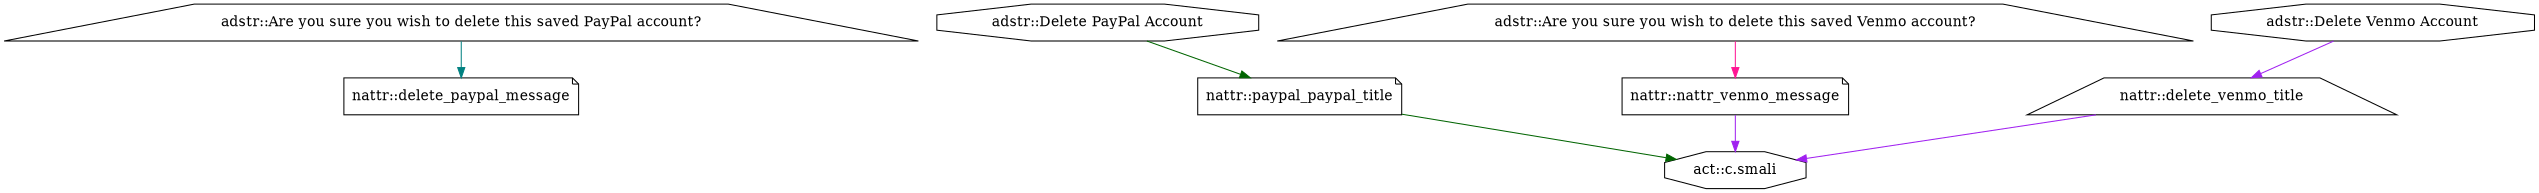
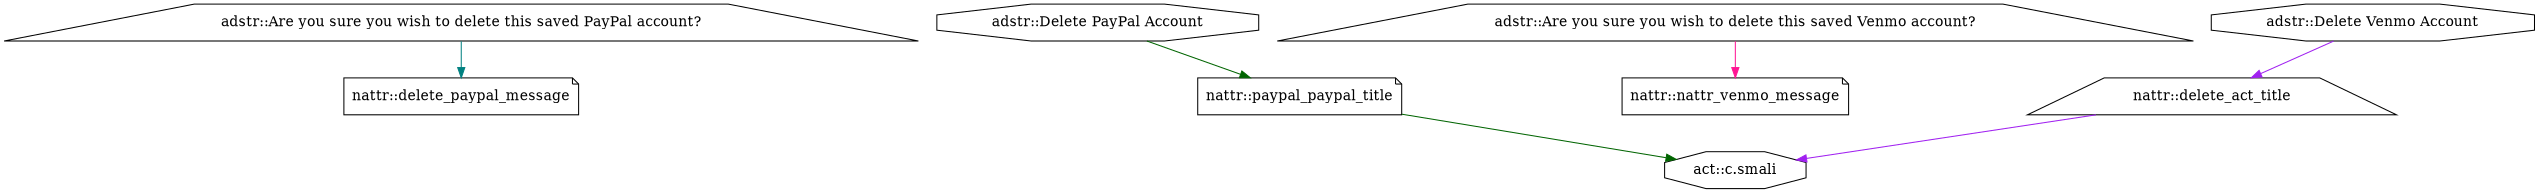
node "nattr::delete_venmo_title": label "nattr::delete_venmo_title" -> "nattr::delete_act_title"
edge "nattr::nattr_venmo_message" -> "act::c.smali": removed
